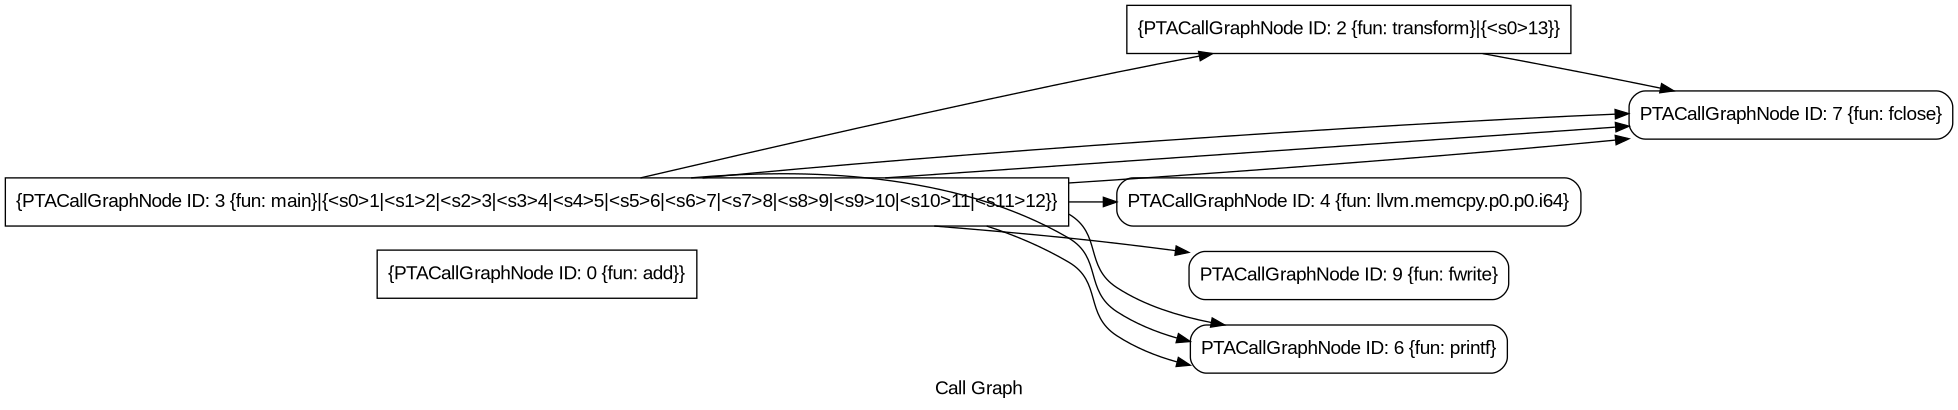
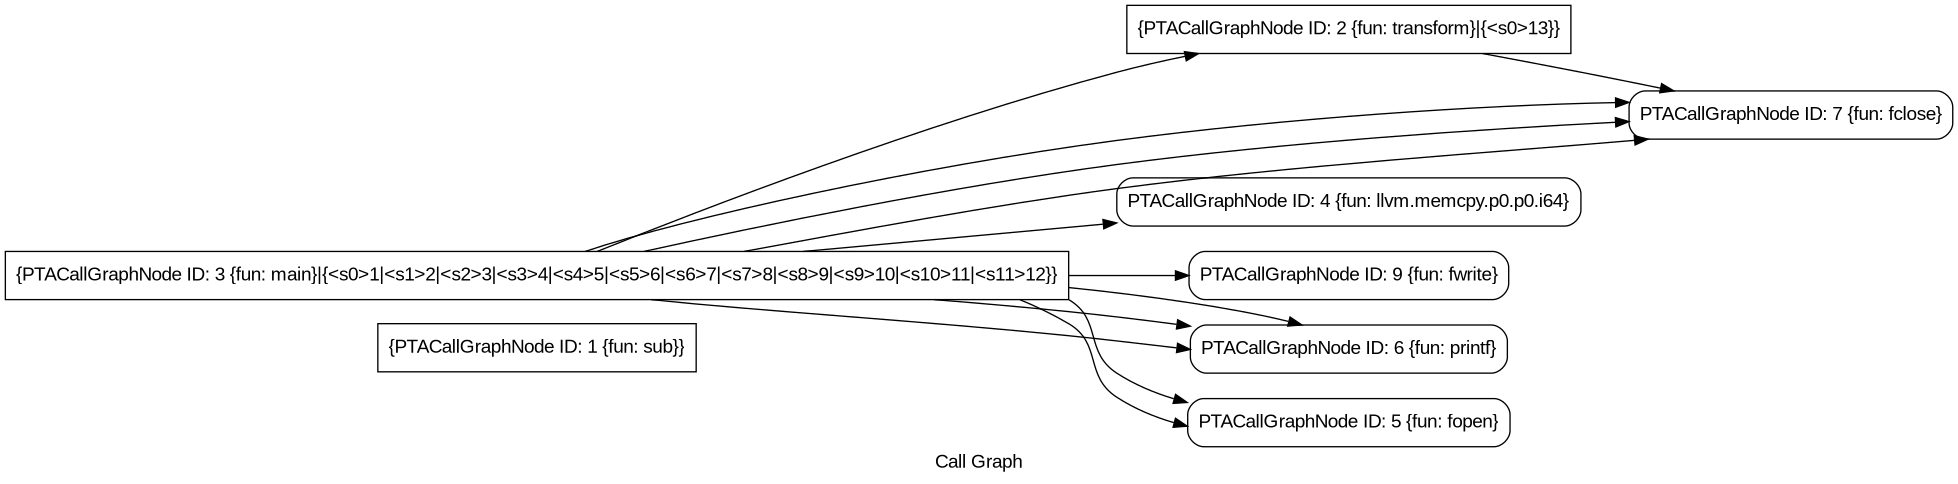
node "{PTACallGraphNode ID: 0 {fun: add}}": removed
node "{PTACallGraphNode ID: 1 {fun: sub}}": added
node "PTACallGraphNode ID: 5 {fun: fopen}": added
